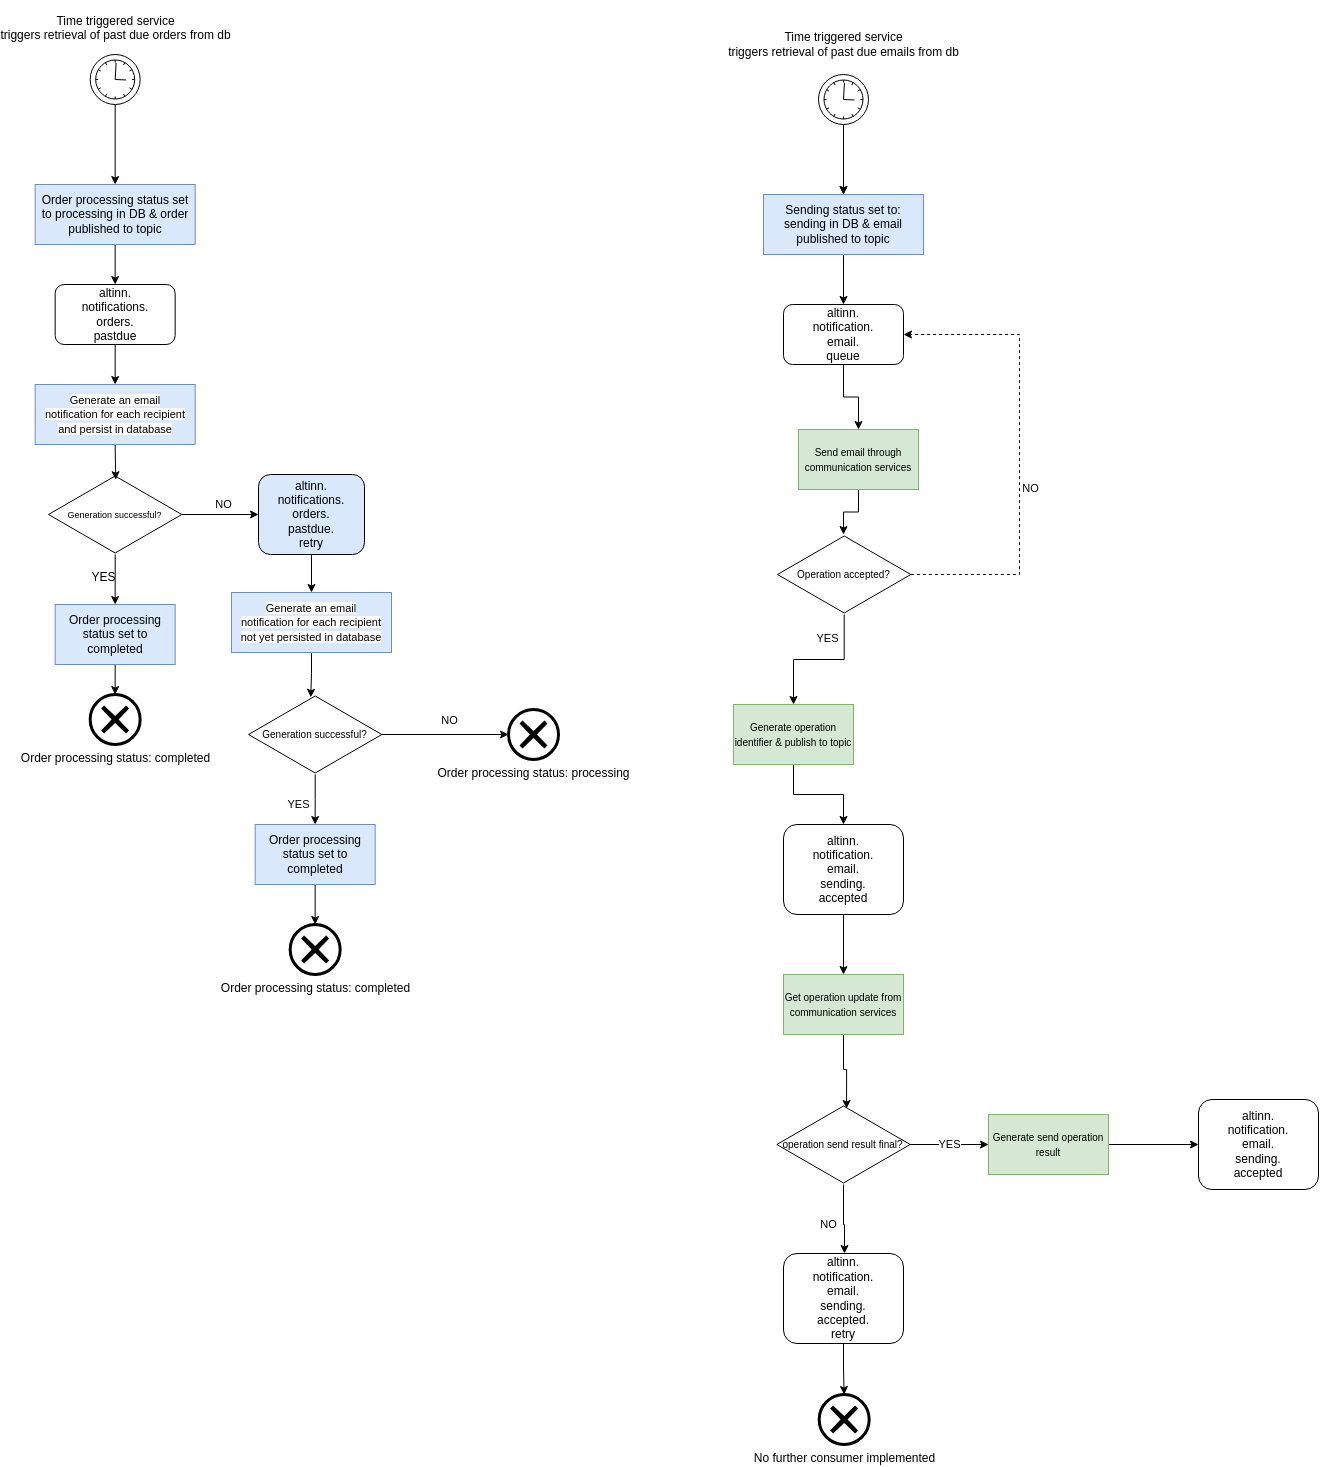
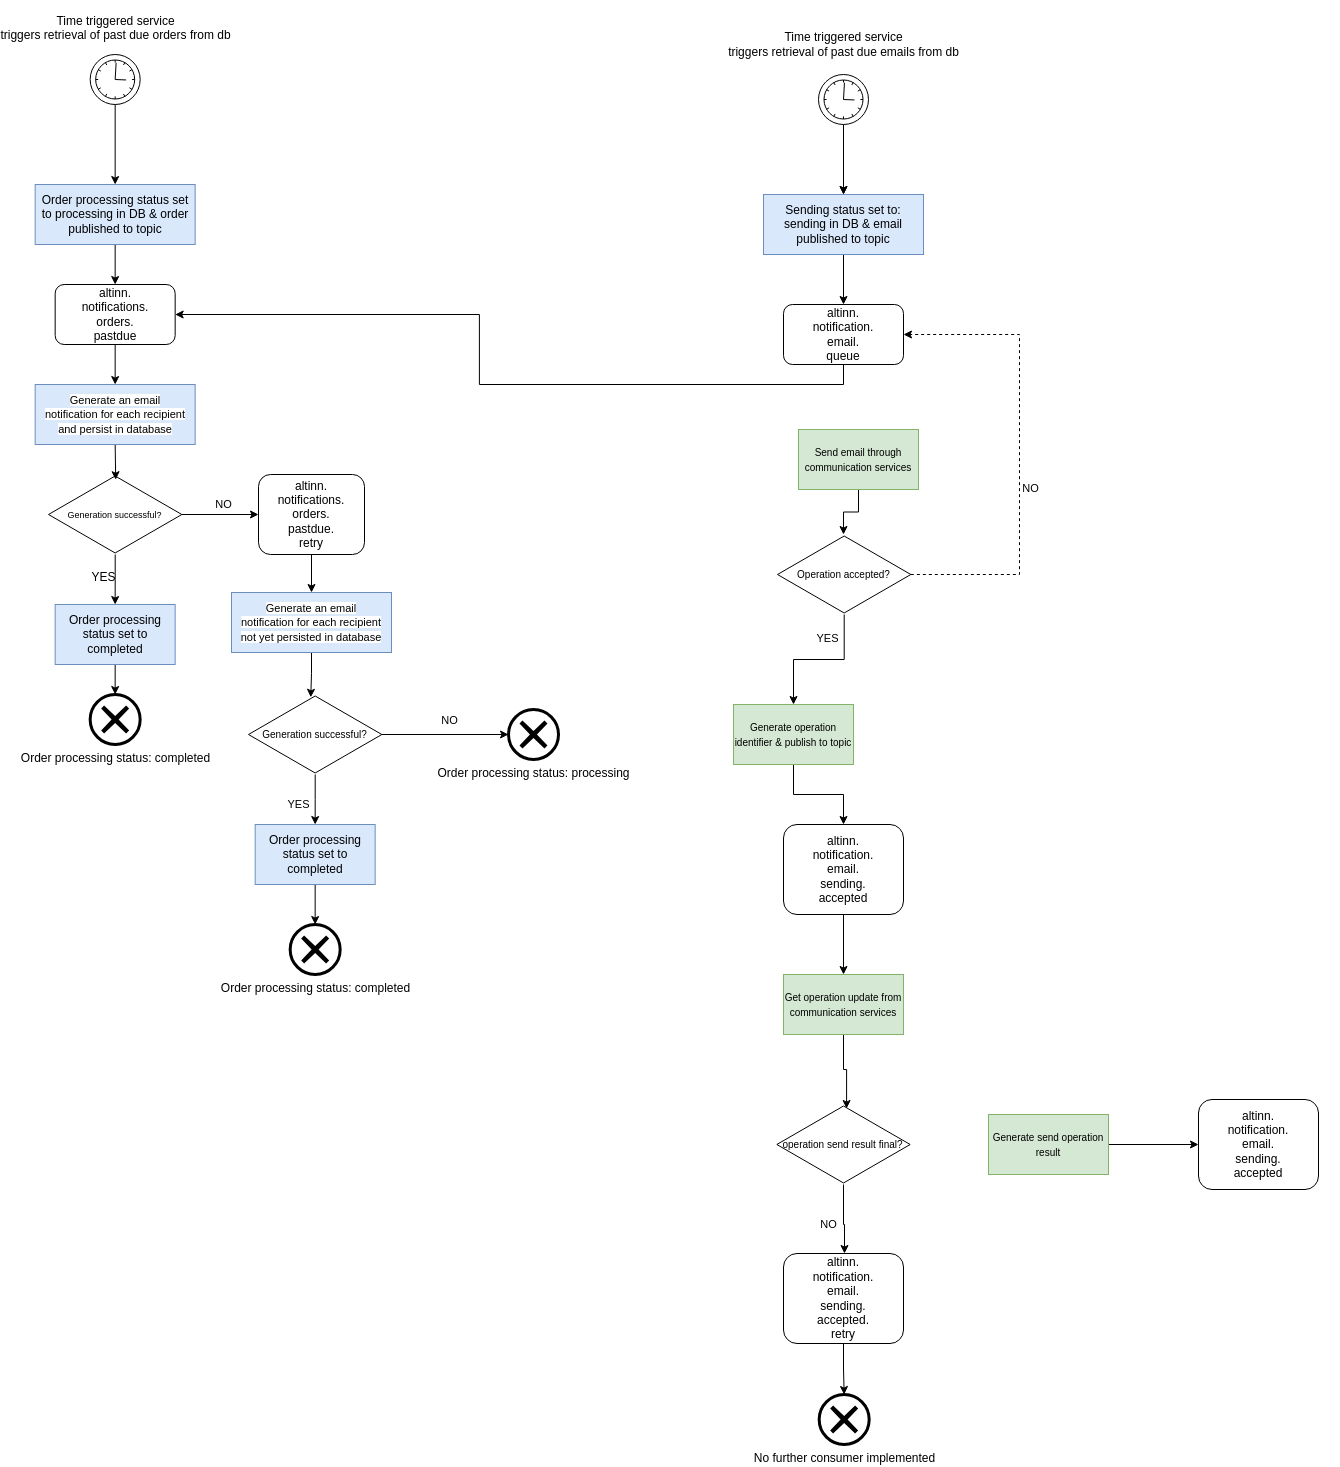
edge "altinn. notification. email. queue" -> "Send email through communication services": now "altinn. notification. email. queue" -> "altinn. notifications. orders. pastdue"
node "altinn. notifications. orders. pastdue. retry": fillcolor #dae8fc -> #ffffff
edge "operation send result final?" -> "Generate send operation result": removed, label "YES"
